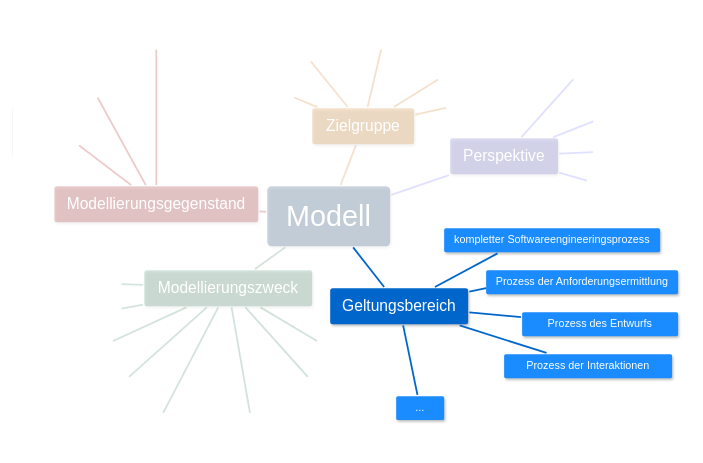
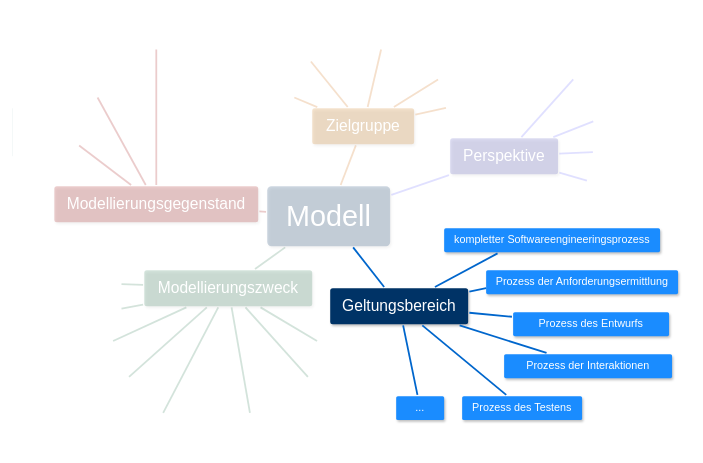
node "Geltungsbereich": fillcolor #0066cc -> #003366
node "Prozess des Entwurfs": moved (600, 324) -> (591, 324)
edge "Geltungsbereich" -- "Prozess des Testens": added
node "Prozess des Testens": added
